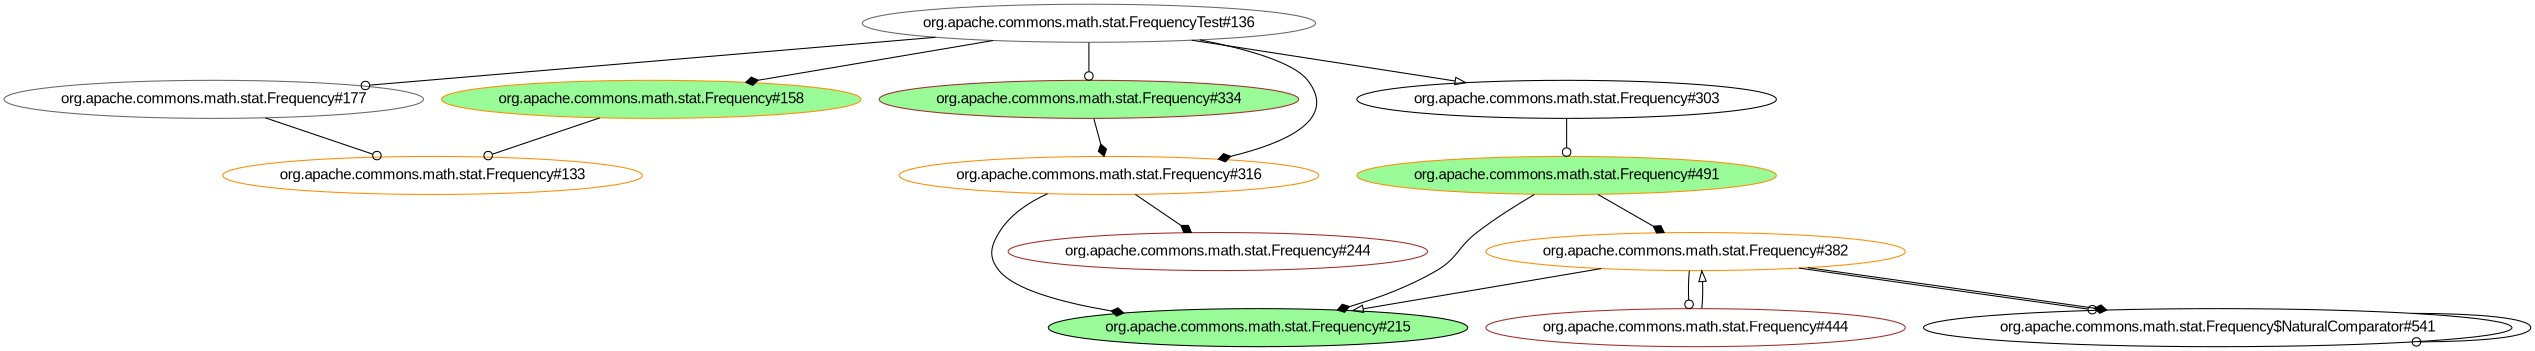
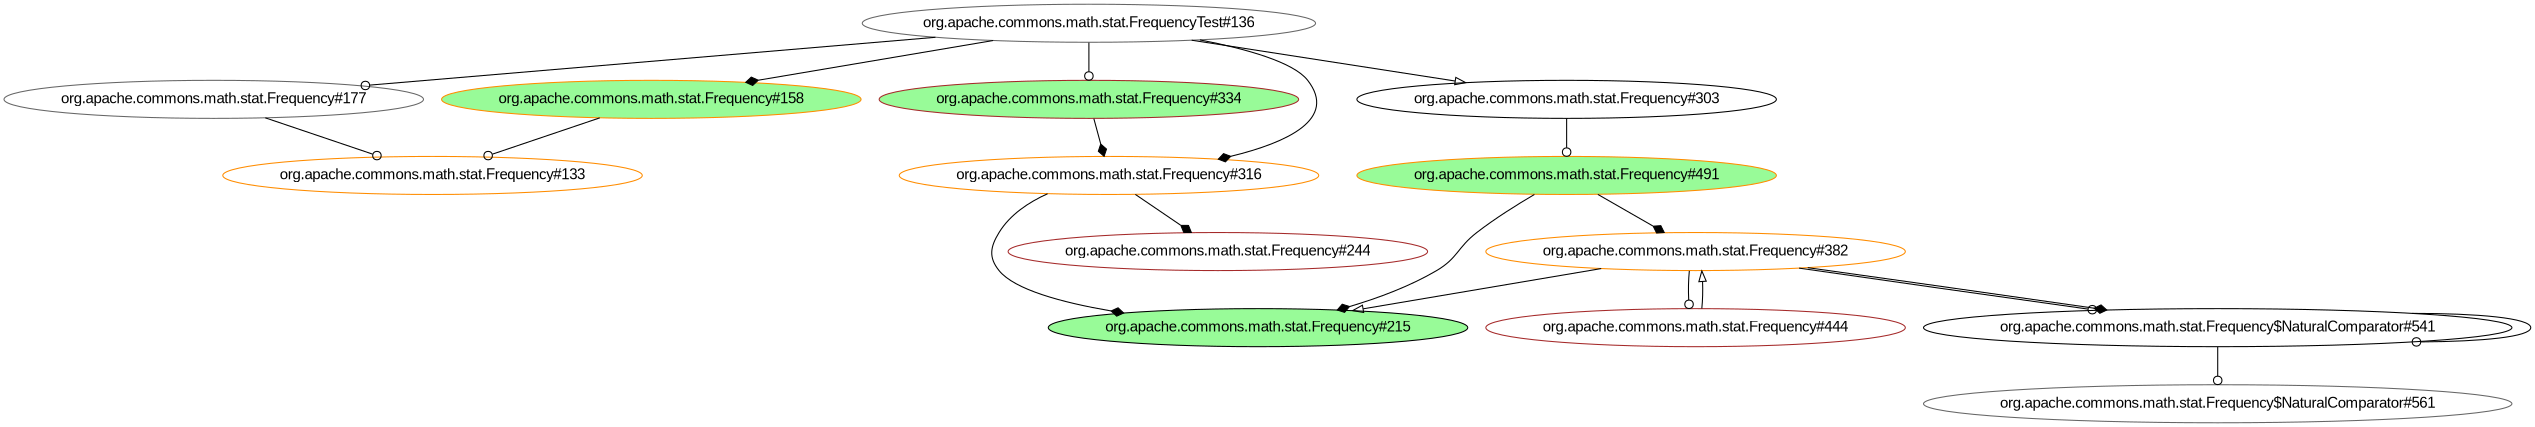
node "org.apache.commons.math.stat.Frequency$NaturalComparator#561": added
